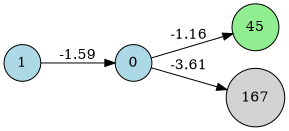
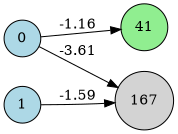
node "45": label "45" -> "41"
edge "1" -> "0": now "1" -> "167"
